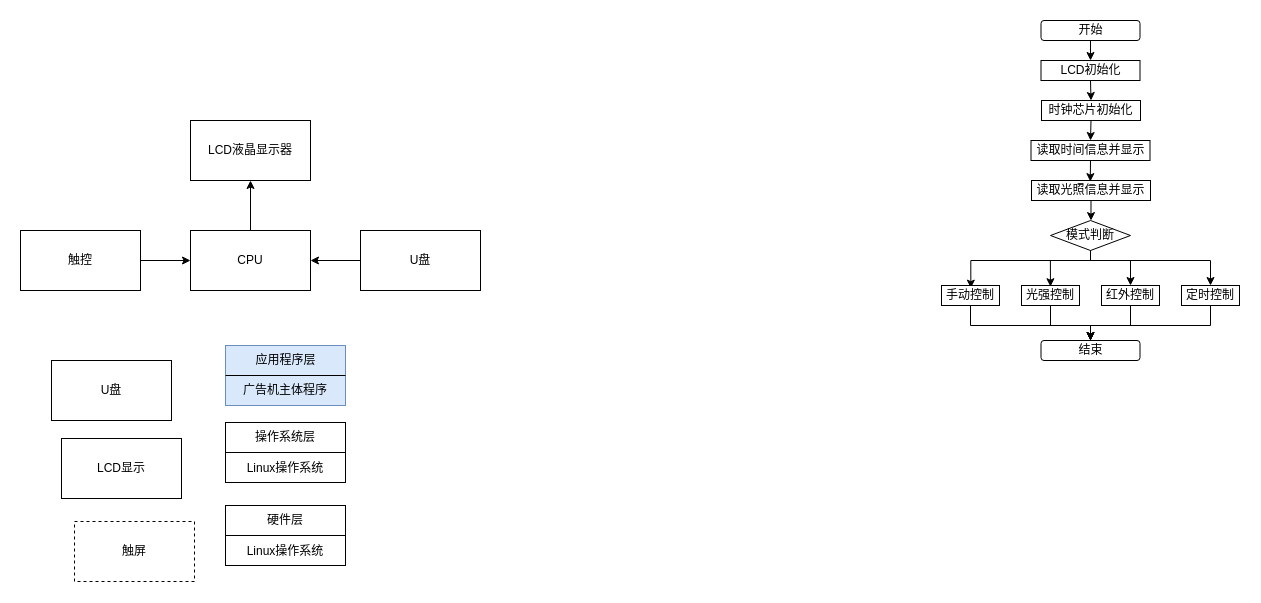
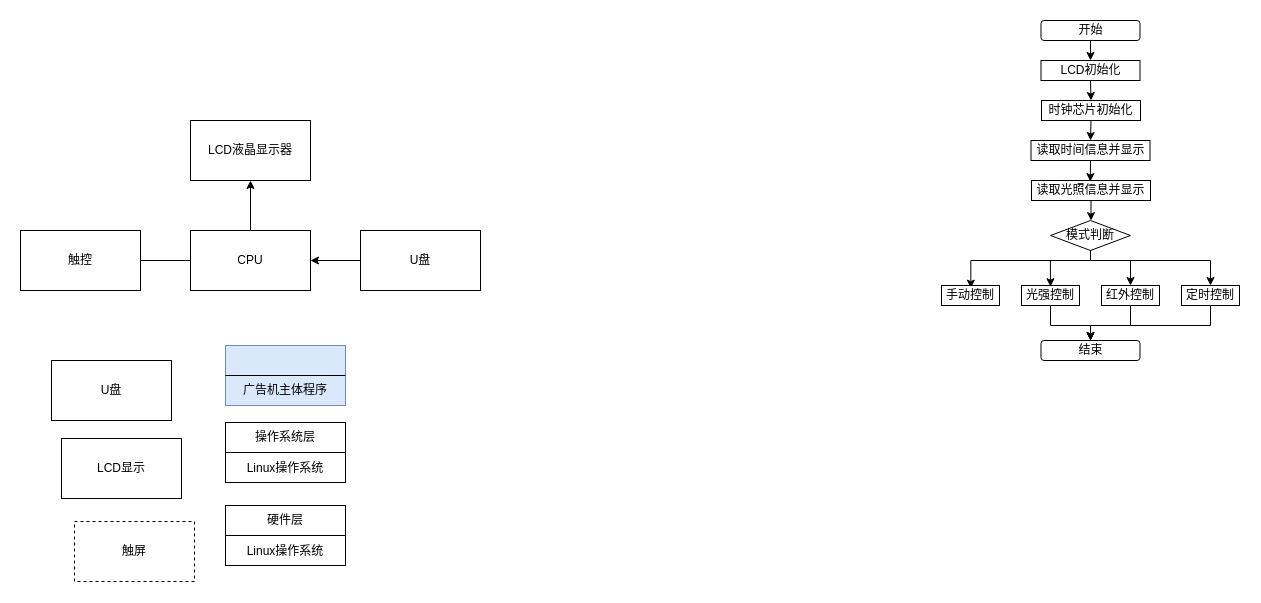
edge "触控" -> "CPU": arrowhead classic -> none
edge "手动控制" -> "结束": removed
node "应用程序层": removed
